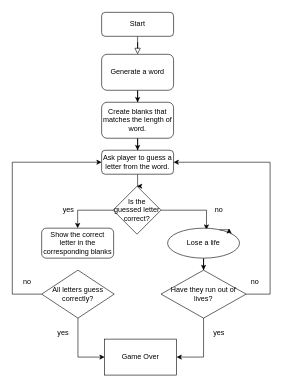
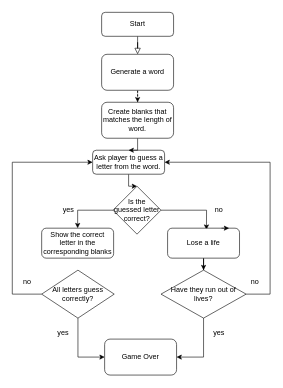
edge "Generate a word" -> "Create blanks that matches the length of word.": style solid -> dashed
node "Ask player to guess a letter from the word.": moved (138, 162) -> (129, 162)
node "Lose a life": shape ellipse -> rounded rectangle
node "Game Over": shape rectangle -> rounded rectangle
